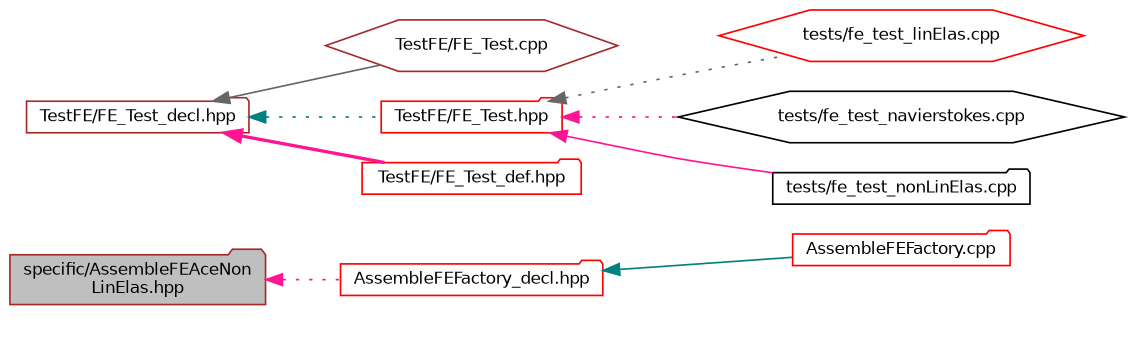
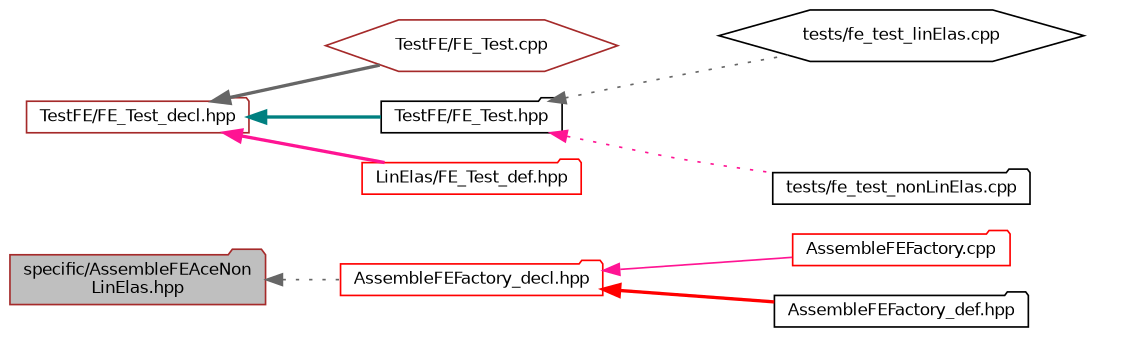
node "tests/fe_test_linElas.cpp": color red -> black
edge "TestFE/FE_Test.cpp" -> "TestFE/FE_Test_decl.hpp": style solid -> bold
edge "TestFE/FE_Test.hpp" -> "TestFE/FE_Test_decl.hpp": style dotted -> bold
node "TestFE/FE_Test.hpp": color red -> black
node "tests/fe_test_navierstokes.cpp": removed
edge "tests/fe_test_nonLinElas.cpp" -> "TestFE/FE_Test.hpp": style solid -> dotted
node "TestFE/FE_Test_def.hpp": label "TestFE/FE_Test_def.hpp" -> "LinElas/FE_Test_def.hpp"
edge "AssembleFEFactory.cpp" -> "AssembleFEFactory_decl.hpp": color teal -> deeppink
edge "AssembleFEFactory_decl.hpp" -> "specific/AssembleFEAceNon LinElas.hpp": color deeppink -> gray40
node "AssembleFEFactory_def.hpp": added
